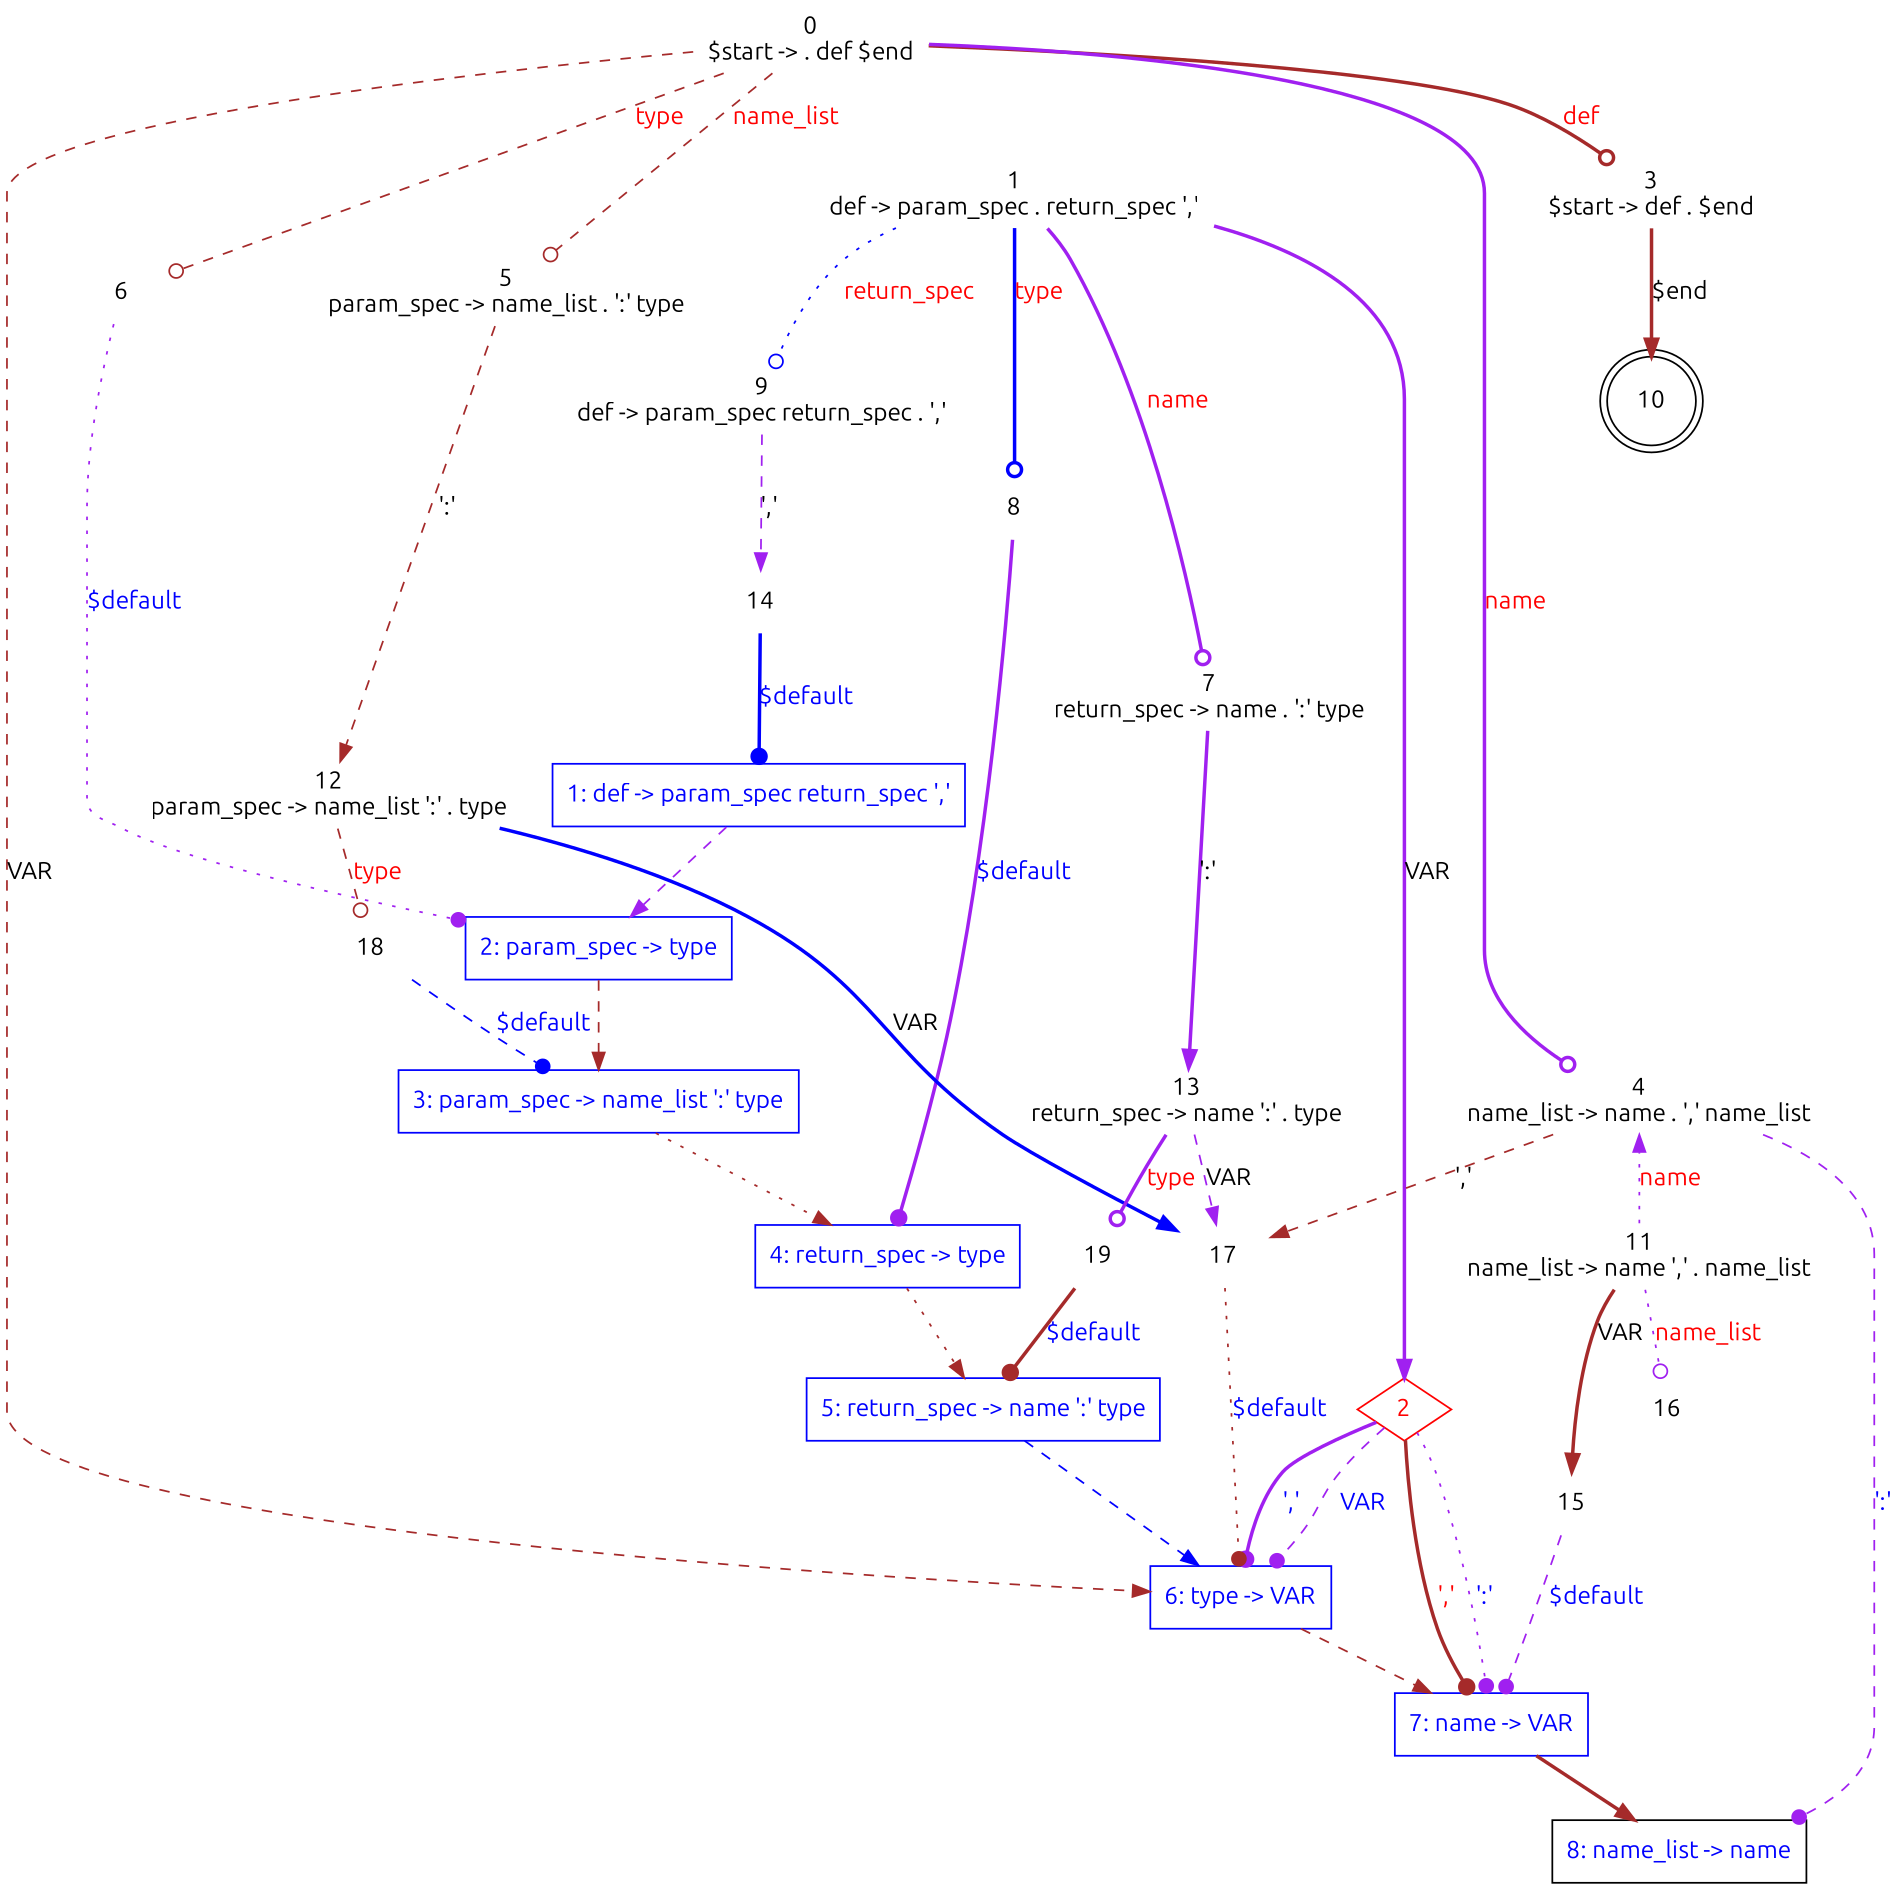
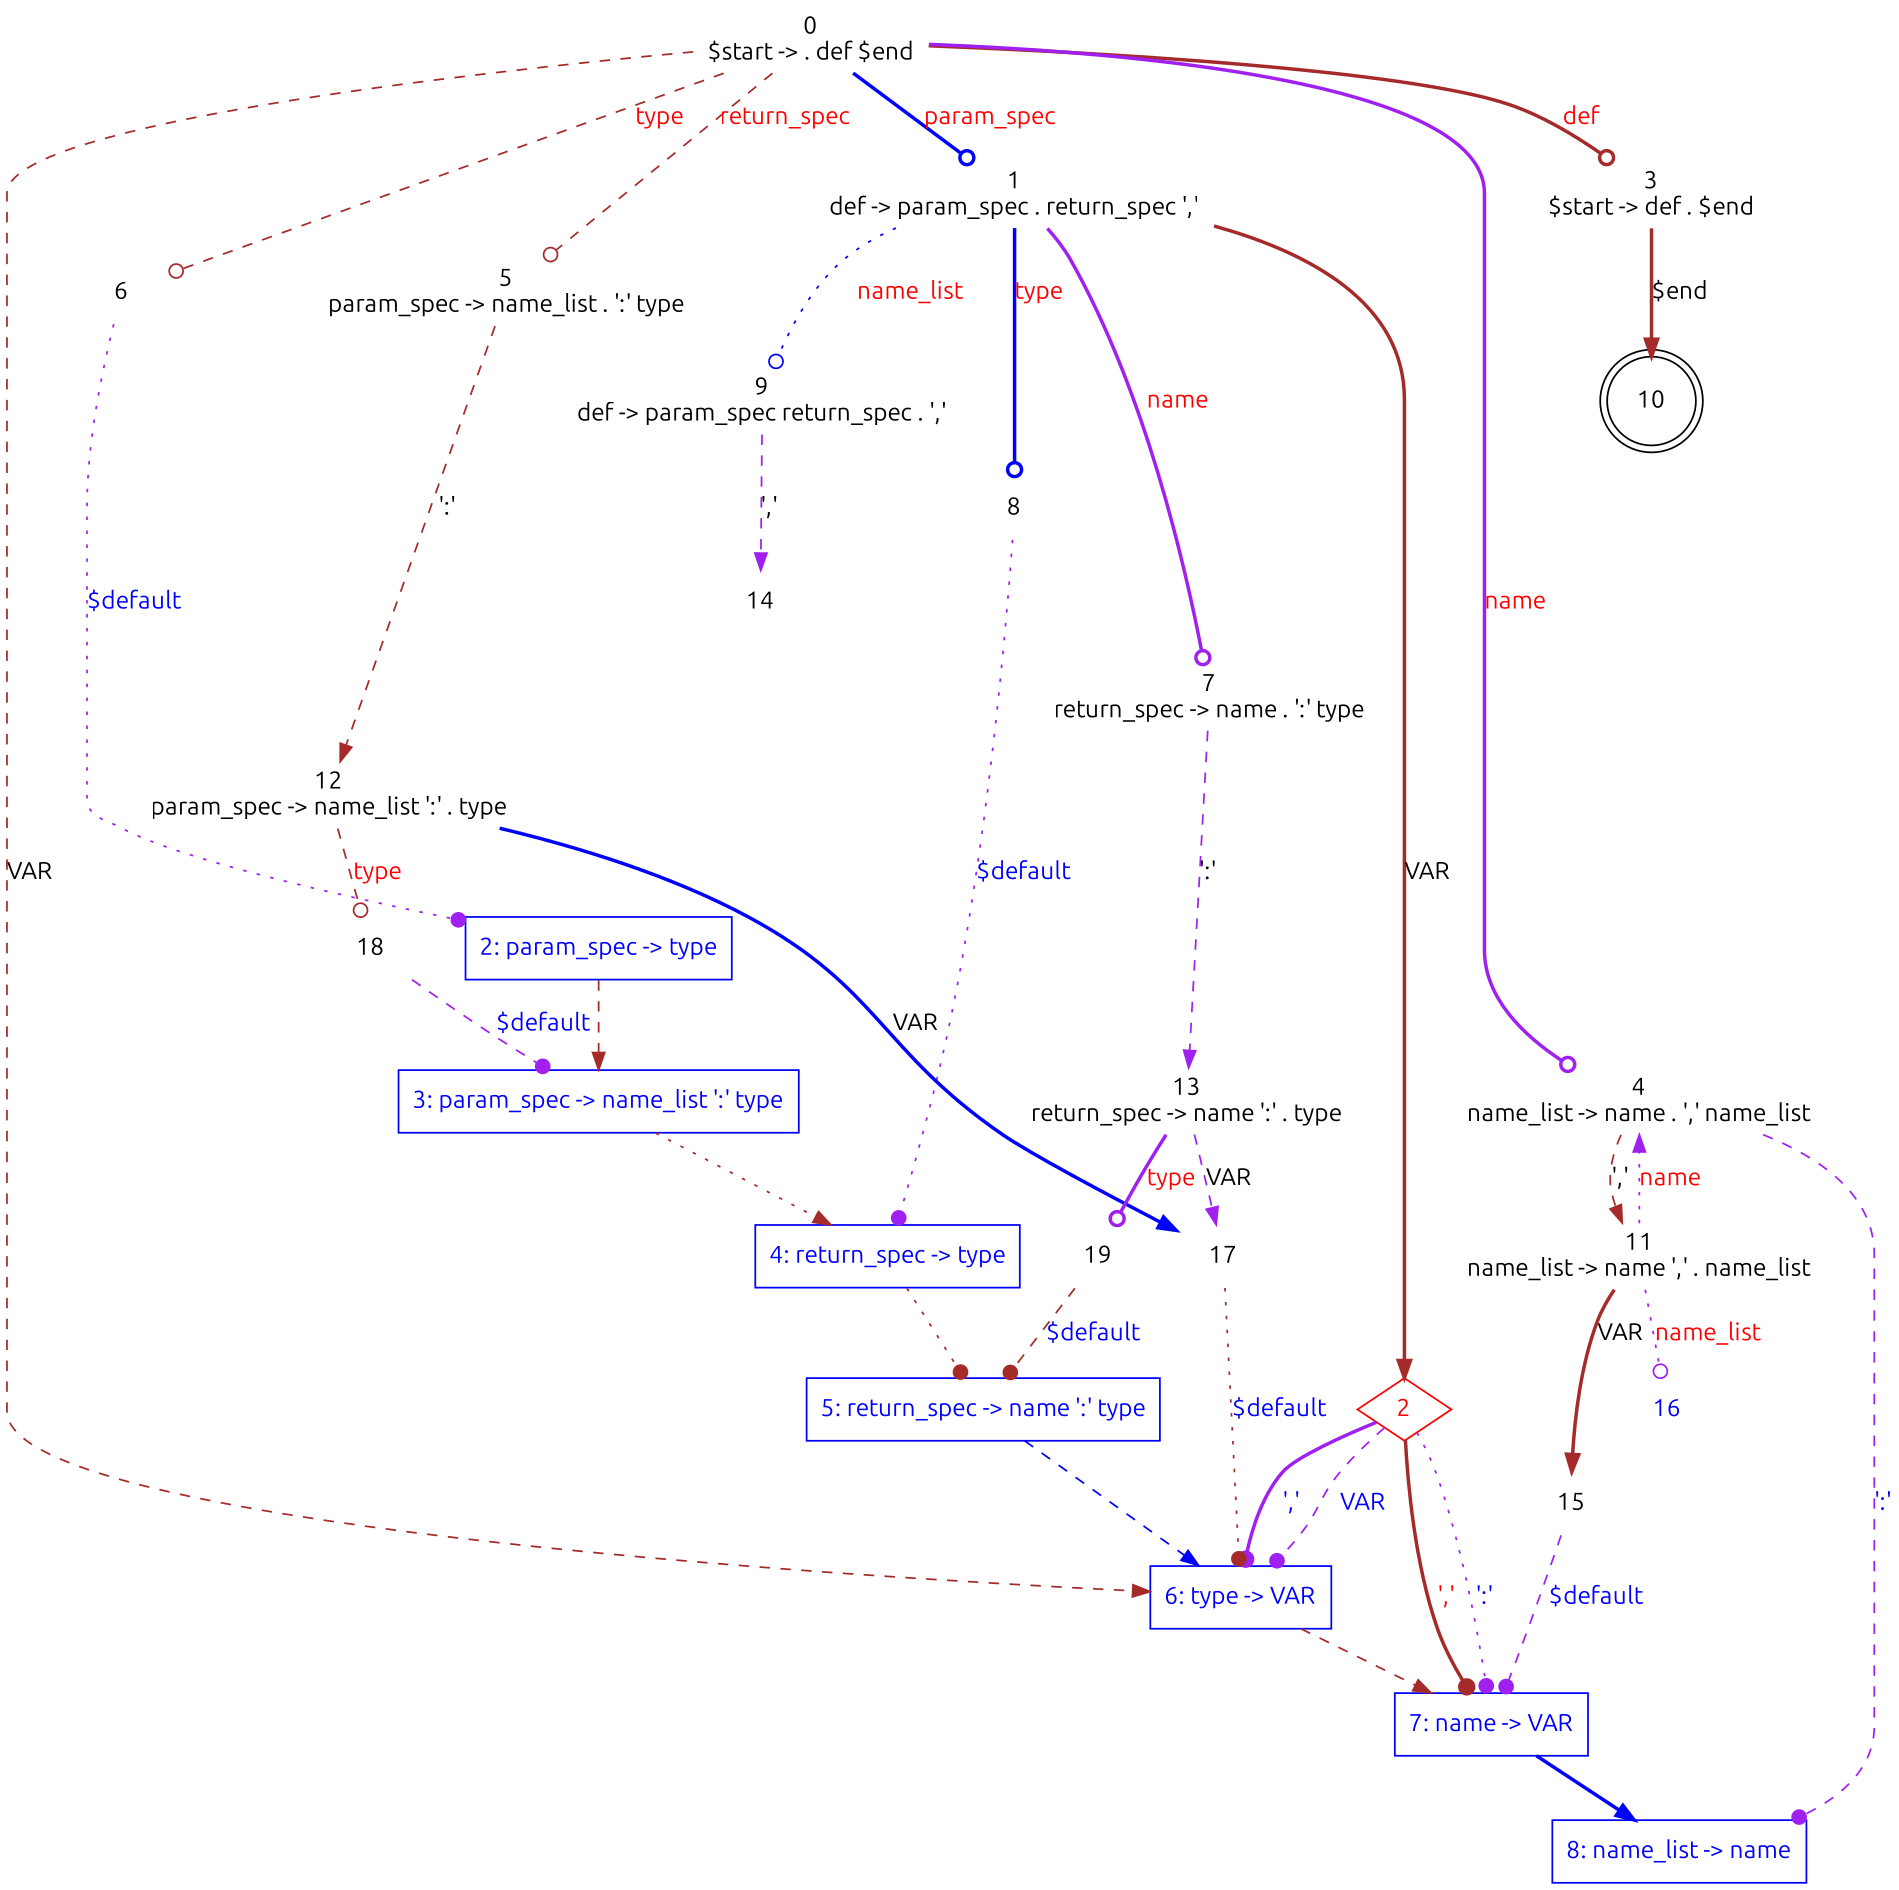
edge "0 $start -> . def $end" -> "1 def -> param_spec . return_spec ','": added, label "param_spec"
edge "0 $start -> . def $end" -> "5 param_spec -> name_list . ':' type": label "name_list" -> "return_spec"
edge "1 def -> param_spec . return_spec ','" -> "9 def -> param_spec return_spec . ','": label "return_spec" -> "name_list"
edge "1 def -> param_spec . return_spec ','" -> "2": color purple -> brown
node "1: def -> param_spec return_spec ','": removed
edge "8" -> "4: return_spec -> type": style bold -> dotted
edge "7 return_spec -> name . ':' type" -> "13 return_spec -> name ':' . type": style bold -> dashed
edge "18" -> "3: param_spec -> name_list ':' type": color blue -> purple
edge "4 name_list -> name . ',' name_list" -> "17": now "4 name_list -> name . ',' name_list" -> "11 name_list -> name ',' . name_list"
edge "4: return_spec -> type" -> "5: return_spec -> name ':' type": arrowhead normal -> dot
edge "19" -> "5: return_spec -> name ':' type": style bold -> dashed
node "16": fontcolor black -> blue
edge "7: name -> VAR" -> "8: name_list -> name": color brown -> blue
node "8: name_list -> name": color black -> blue
